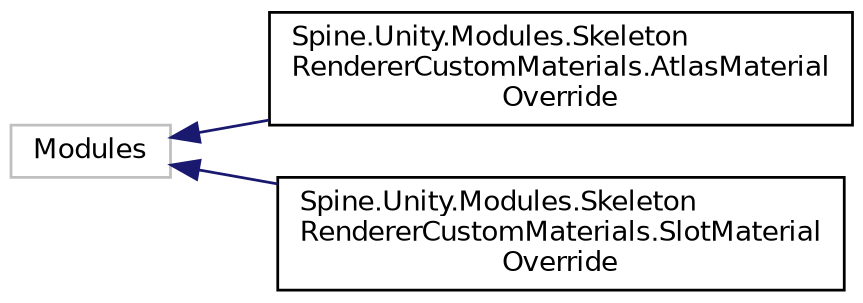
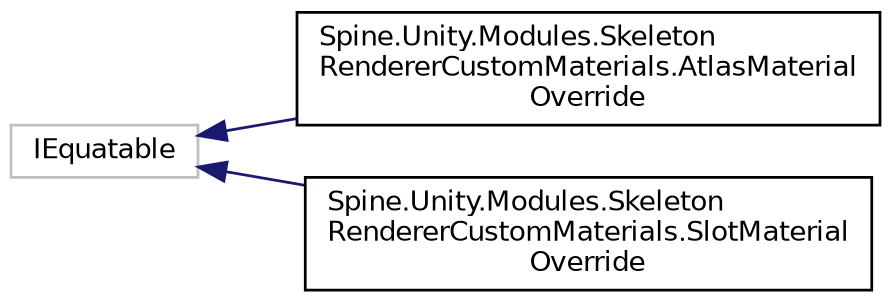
node "Modules": label "Modules" -> "IEquatable"
